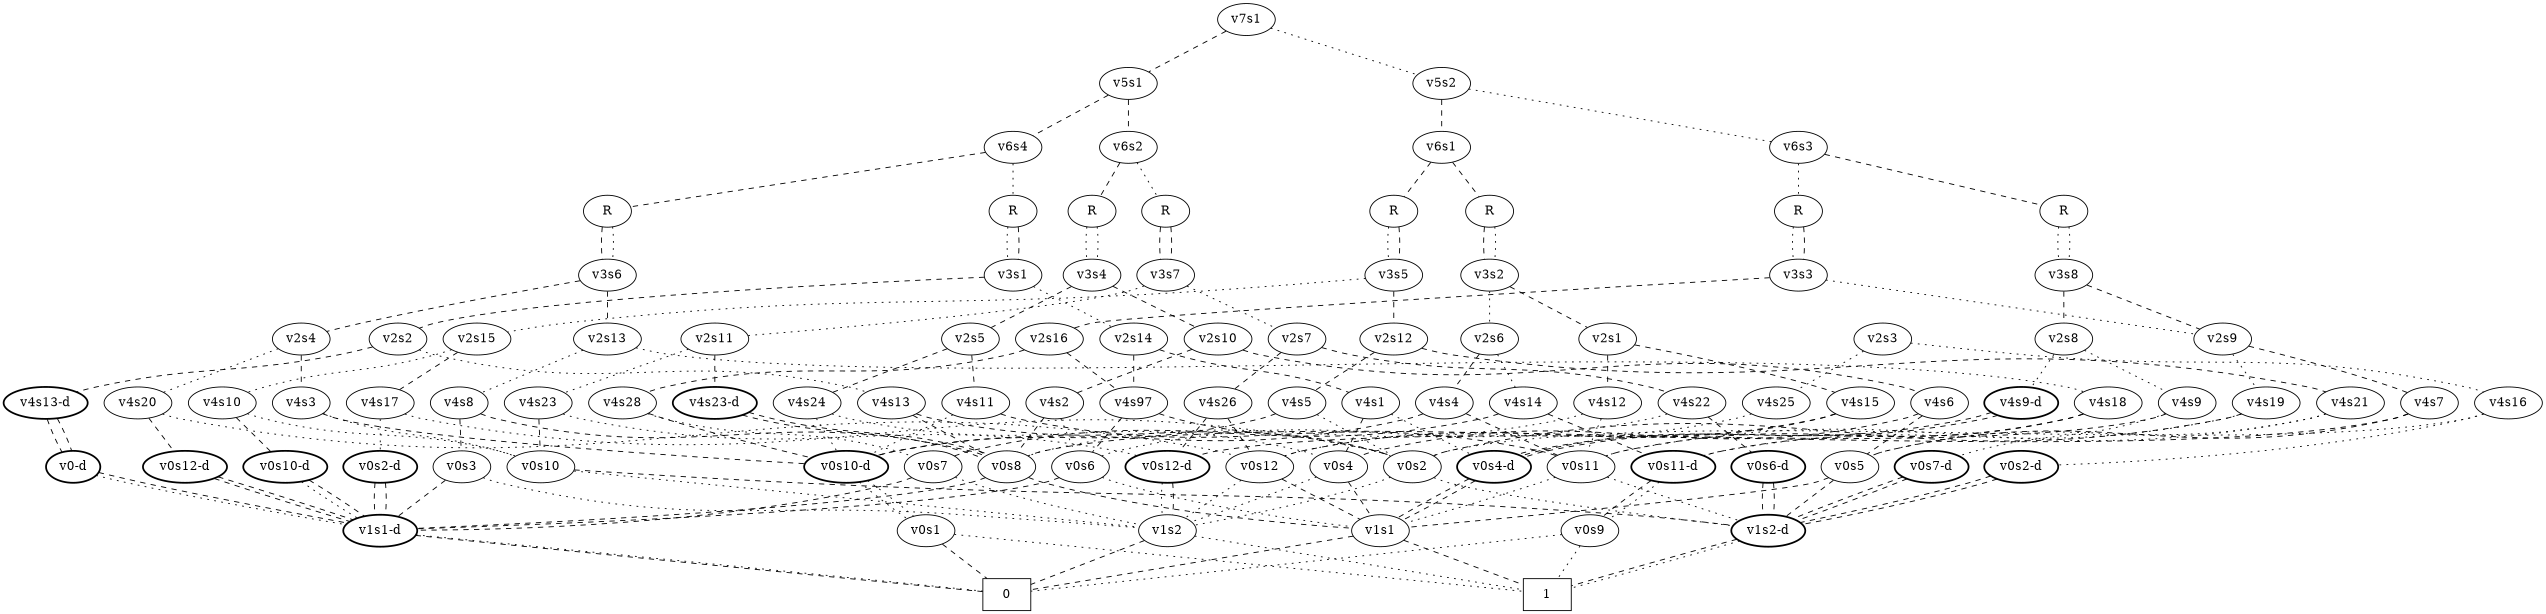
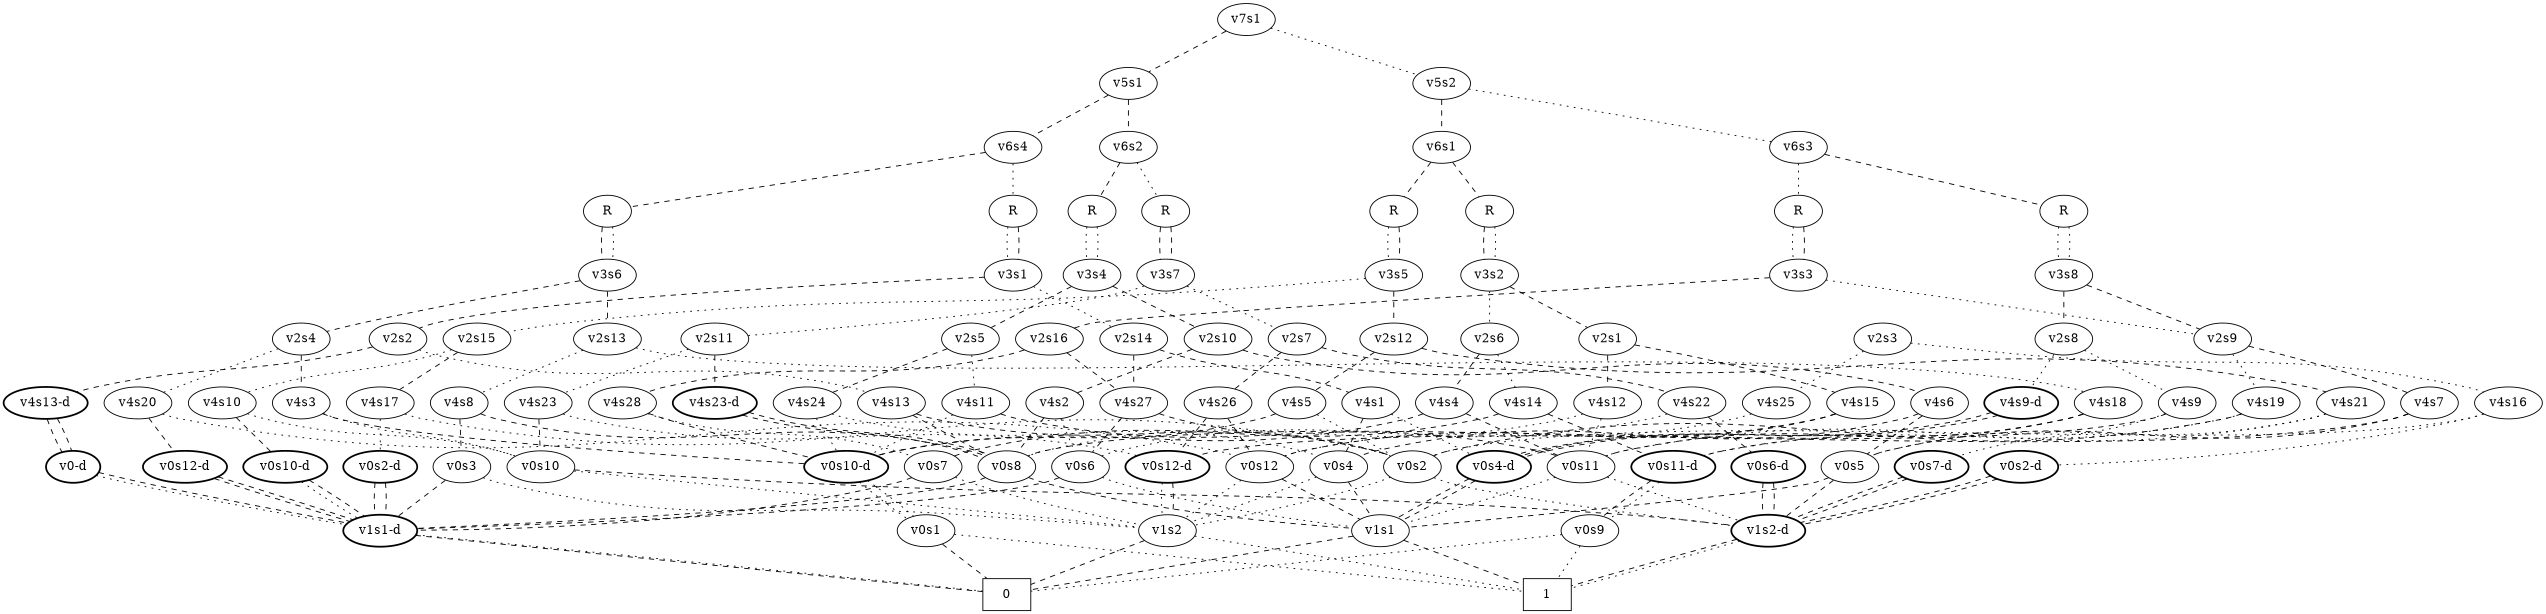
edge "v2s5" -- "v4s11": style dashed -> dotted
node "v4s97": label "v4s97" -> "v4s27"
